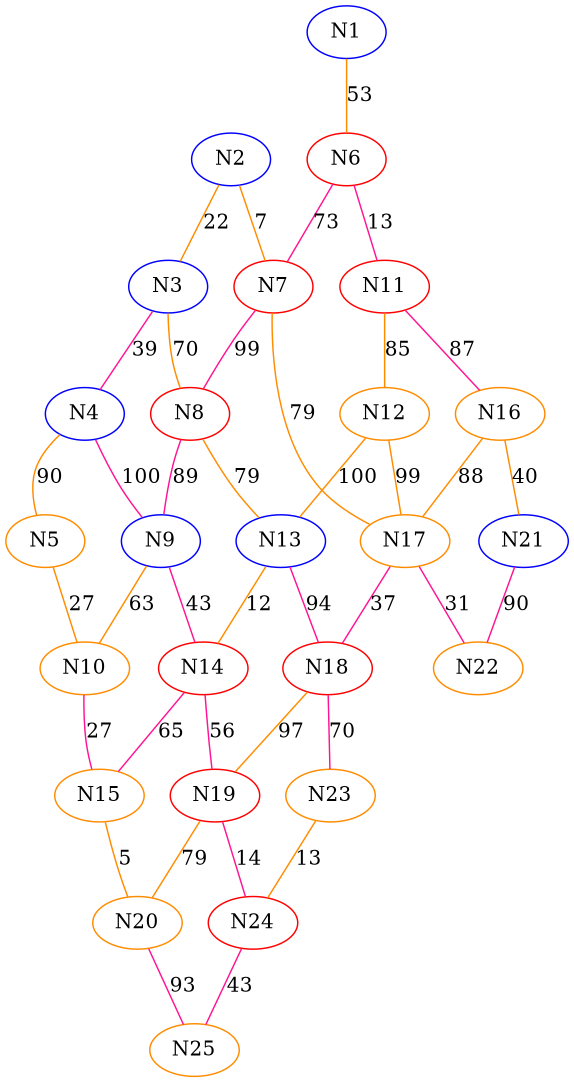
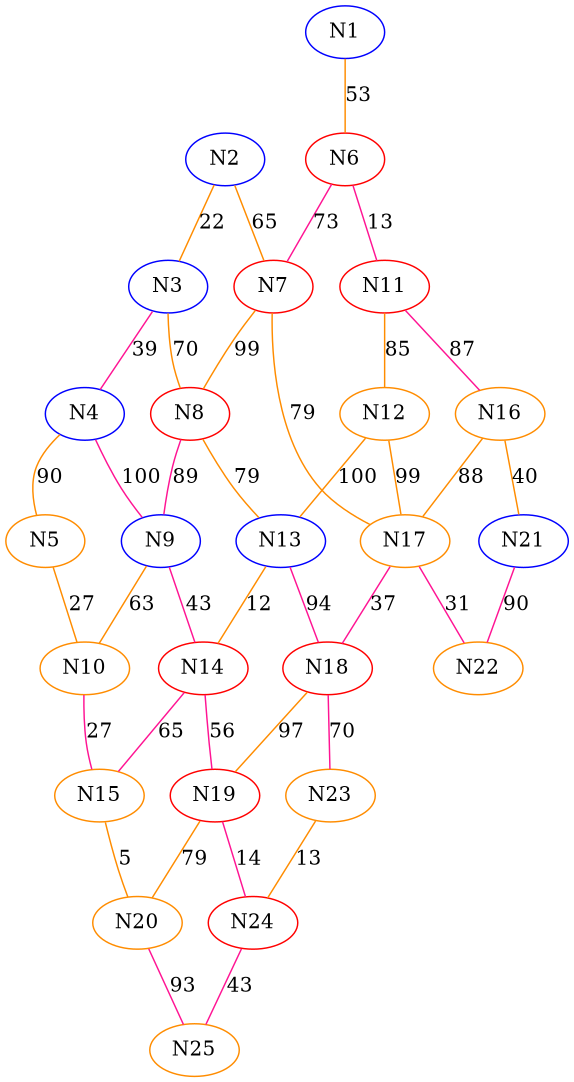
edge "N2" -- "N7": label "7" -> "65"
edge "N7" -- "N8": color deeppink -> darkorange
